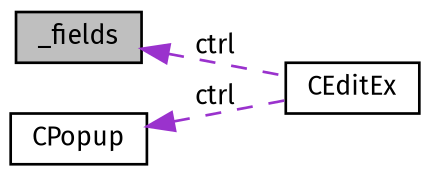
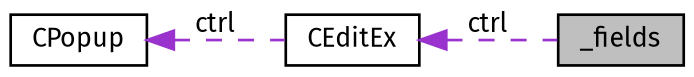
edge "CEditEx" -> "_fields": reversed
